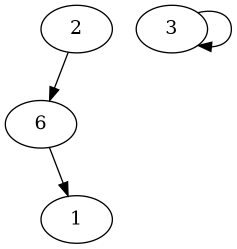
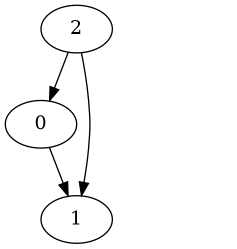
node "3": removed
edge "2" -> "1": added
node "6": label "6" -> "0"
